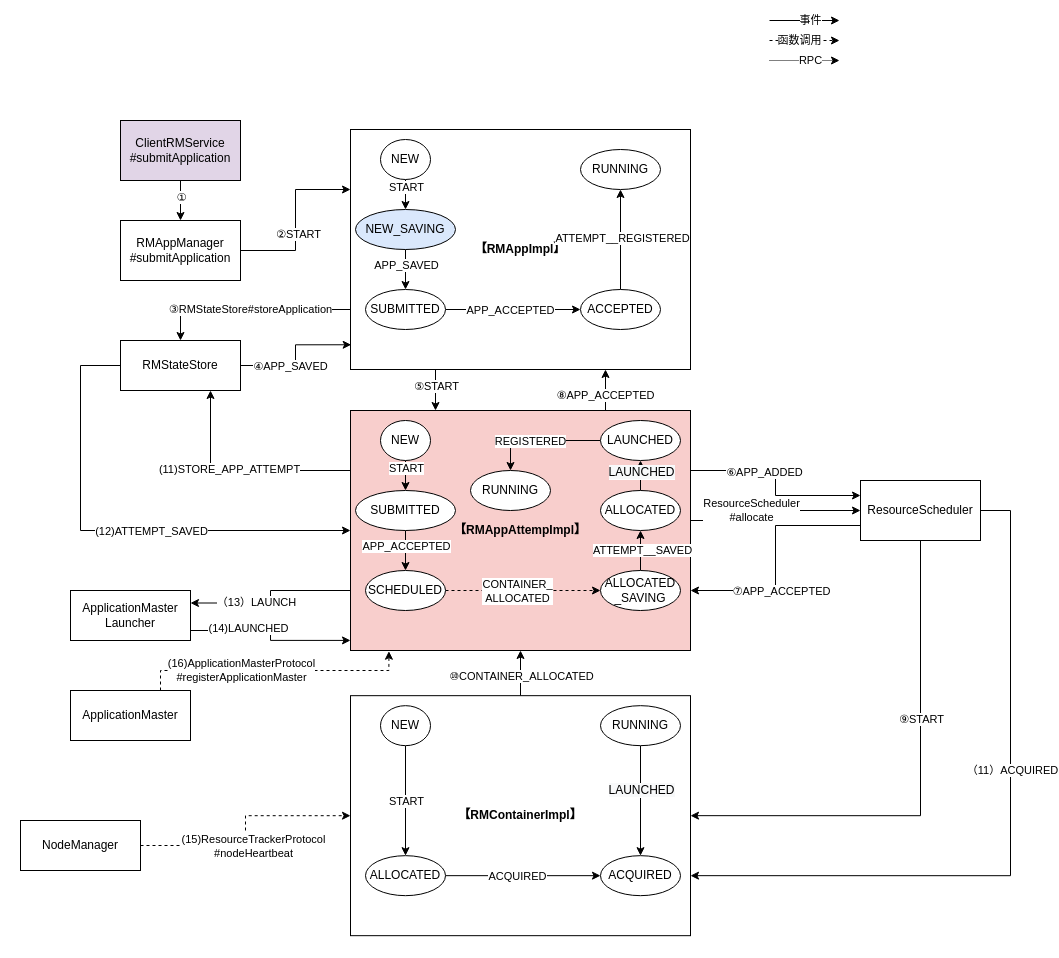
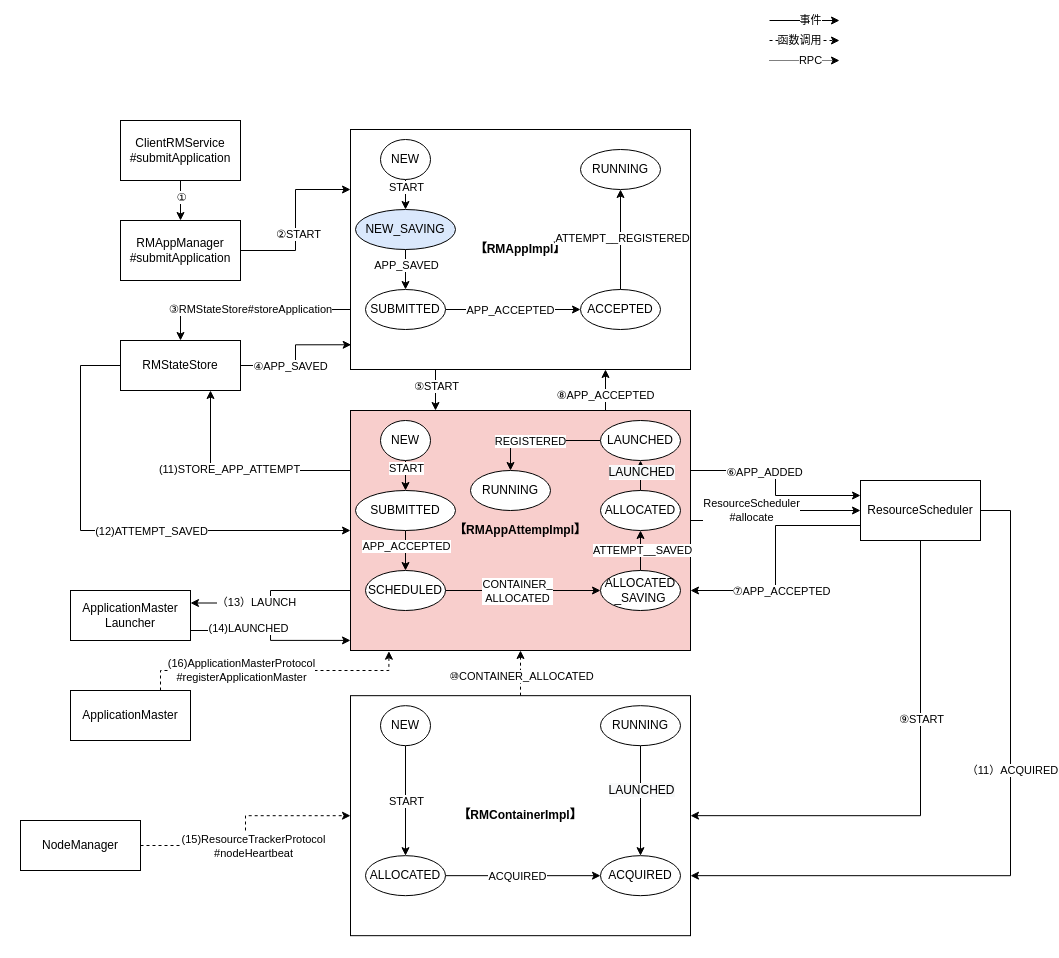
node "ClientRMService #submitApplication": fillcolor #e1d5e7 -> #ffffff
edge "SCHEDULED" -> "ALLOCATED _SAVING": style dashed -> solid
edge "【RMContainerImpl】" -> "【RMAppAttempImpl】": style solid -> dashed
